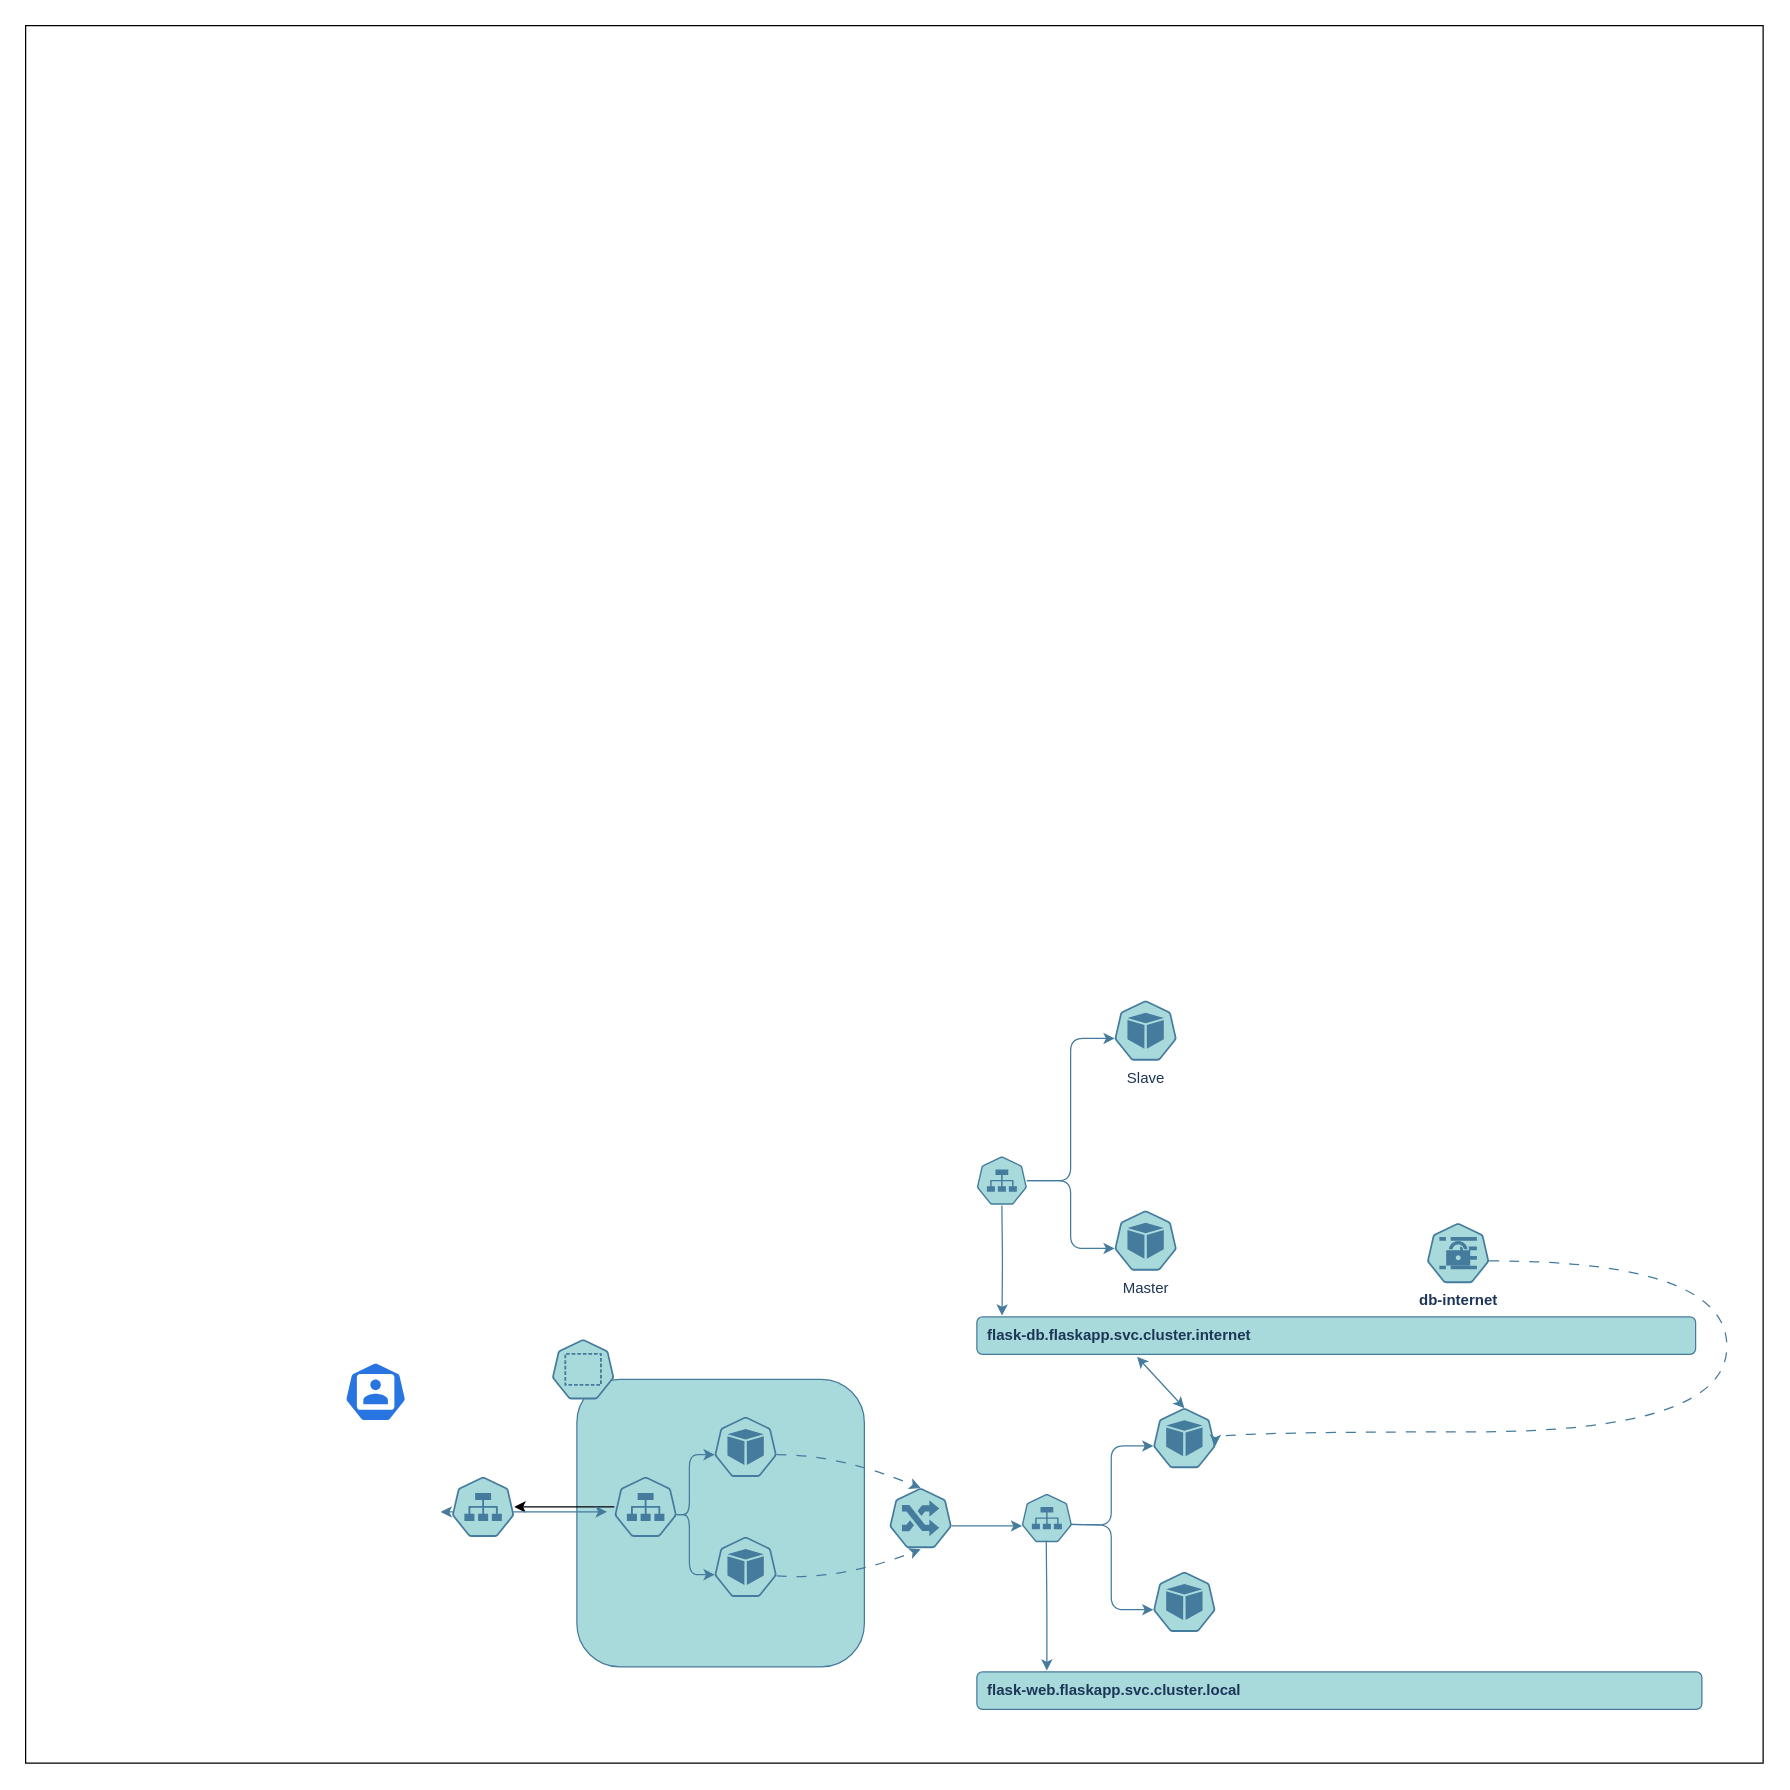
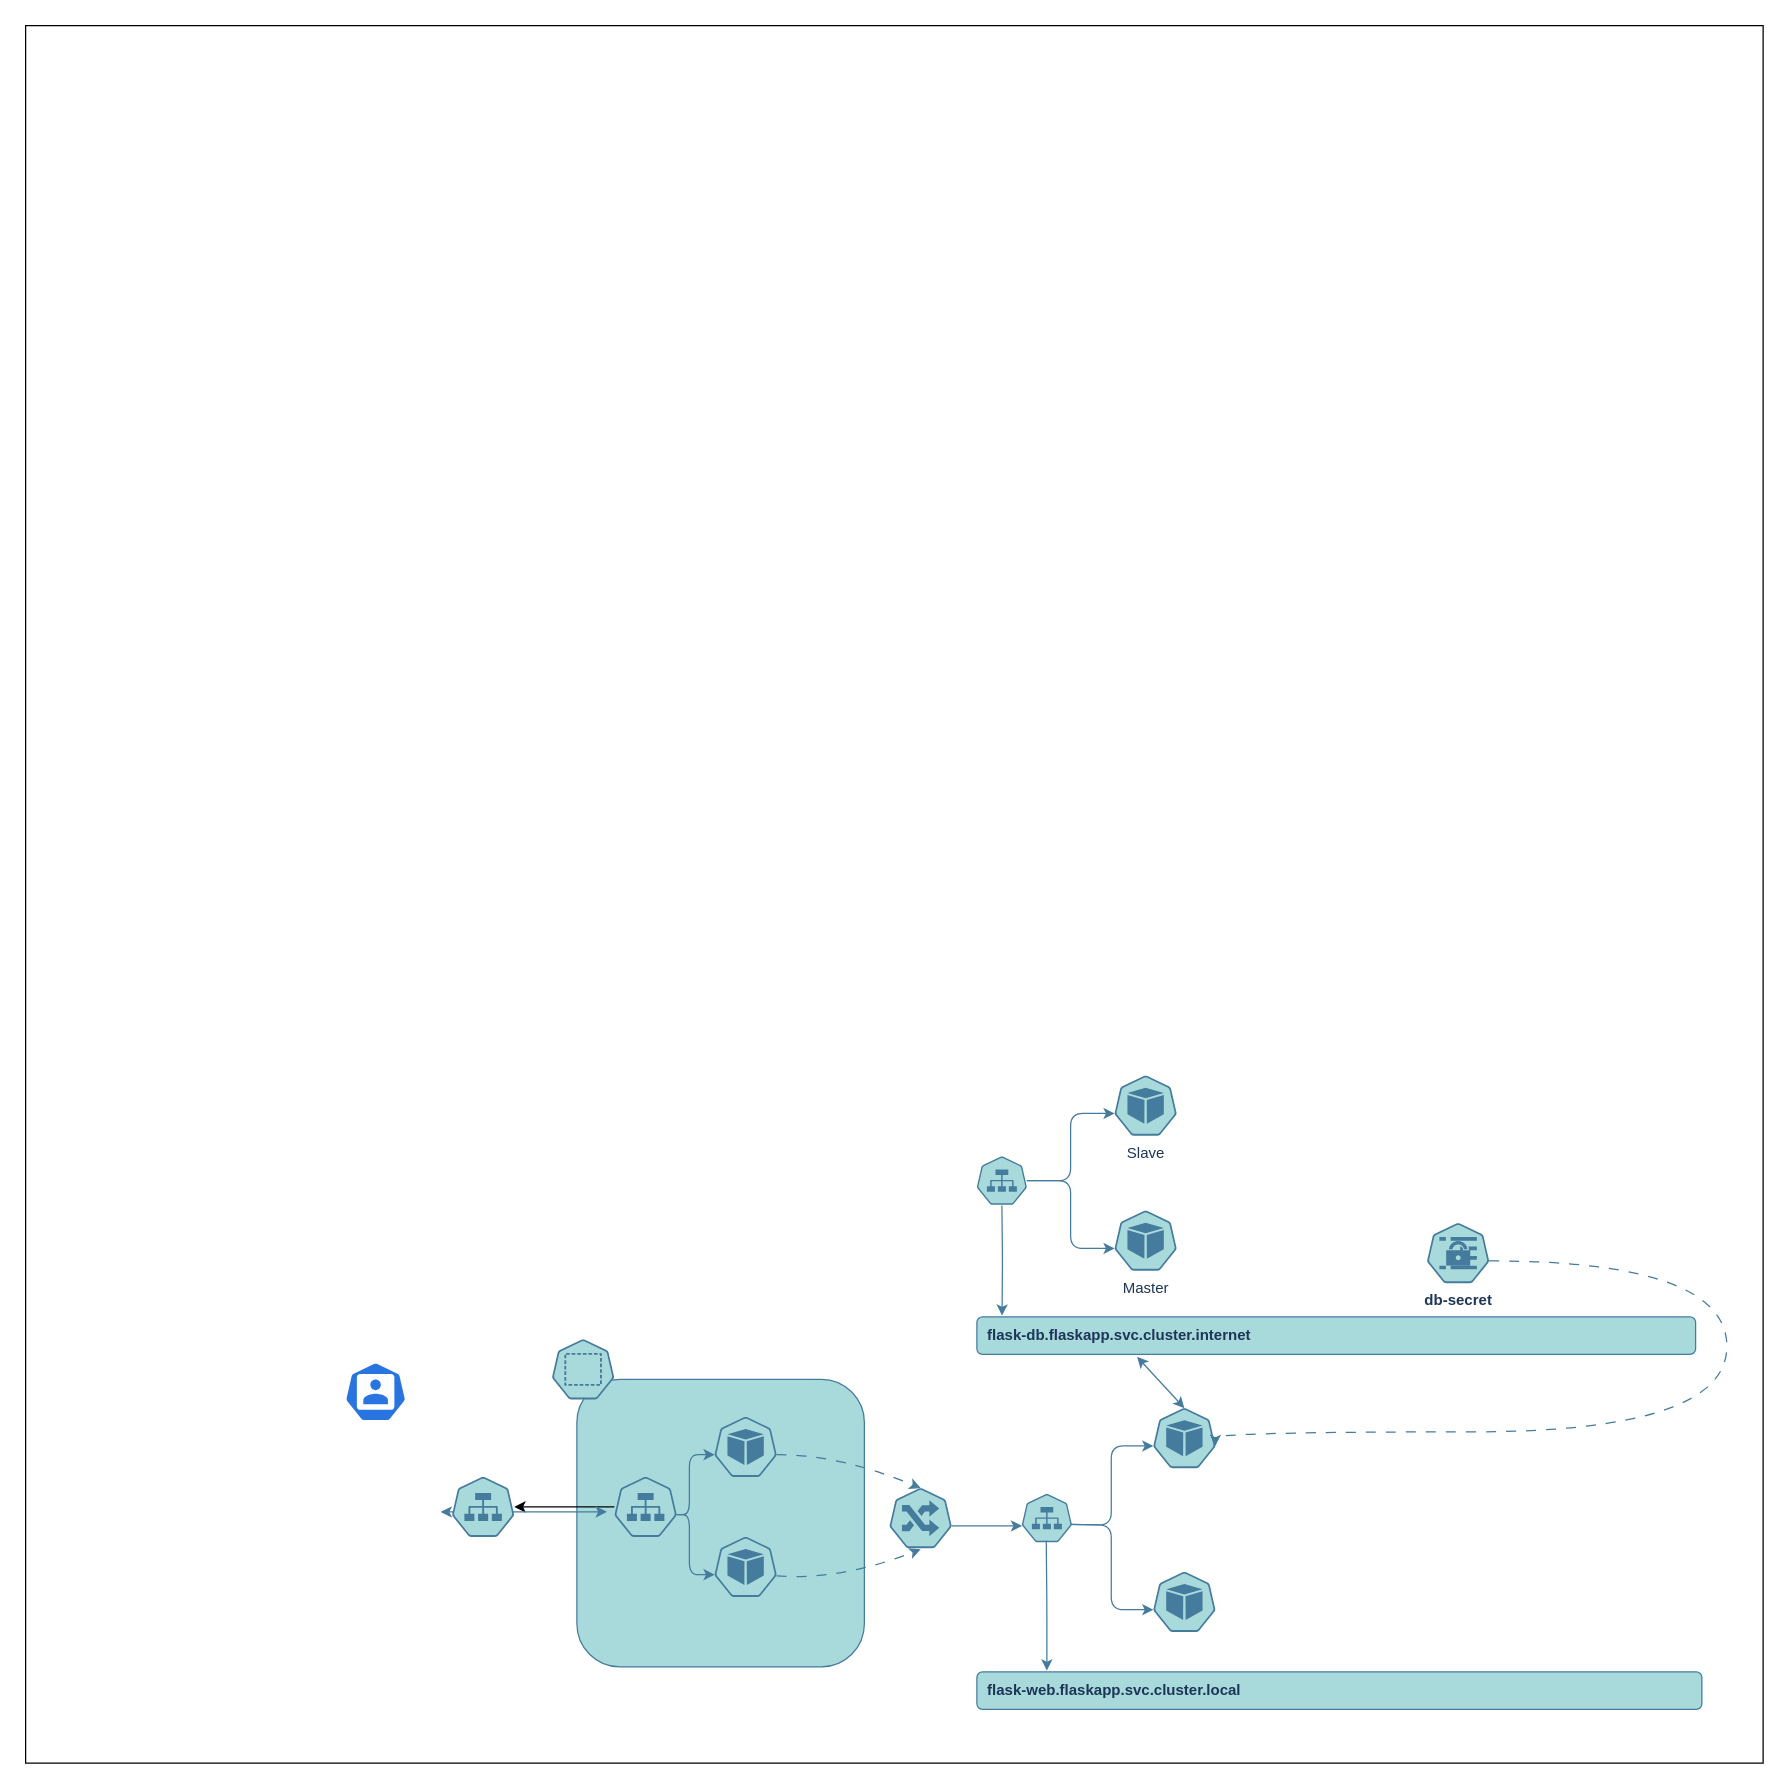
node "Slave": moved (1146, 1031) -> (1146, 1106)
node "db-internet": label "db-internet" -> "db-secret"
